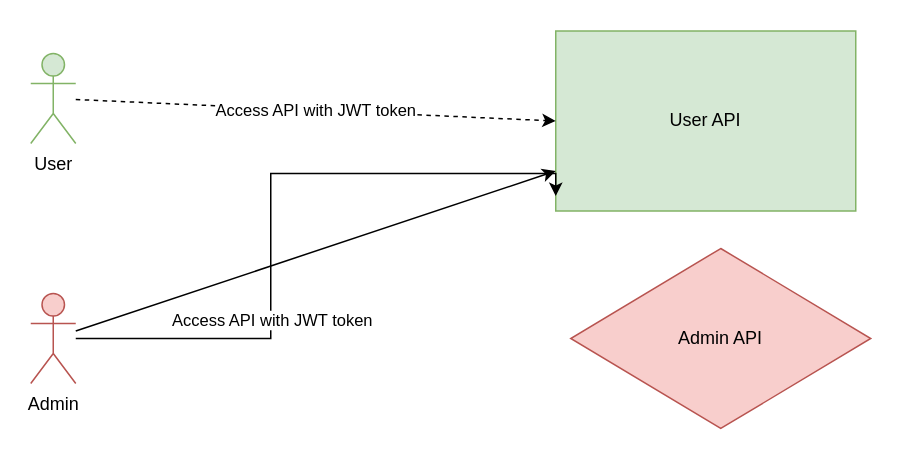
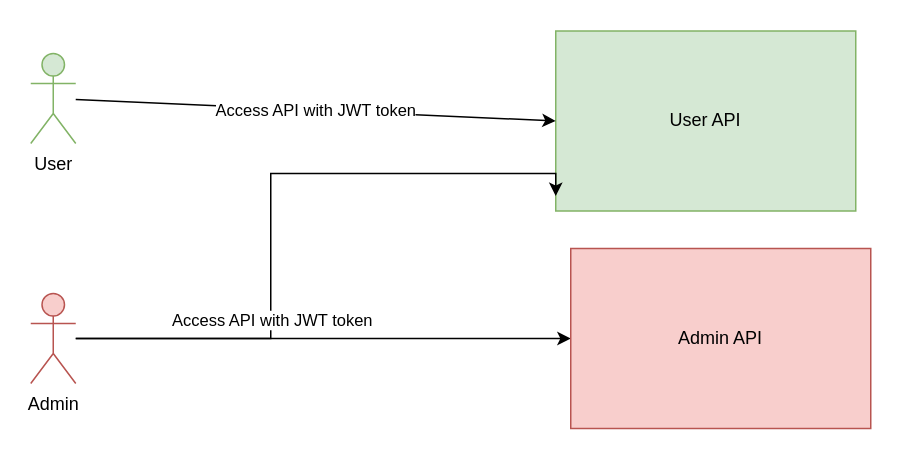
edge "User" -> "User API": style dashed -> solid
edge "Admin" -> "User API": now "Admin" -> "Admin API"
node "Admin API": shape diamond -> rectangle
